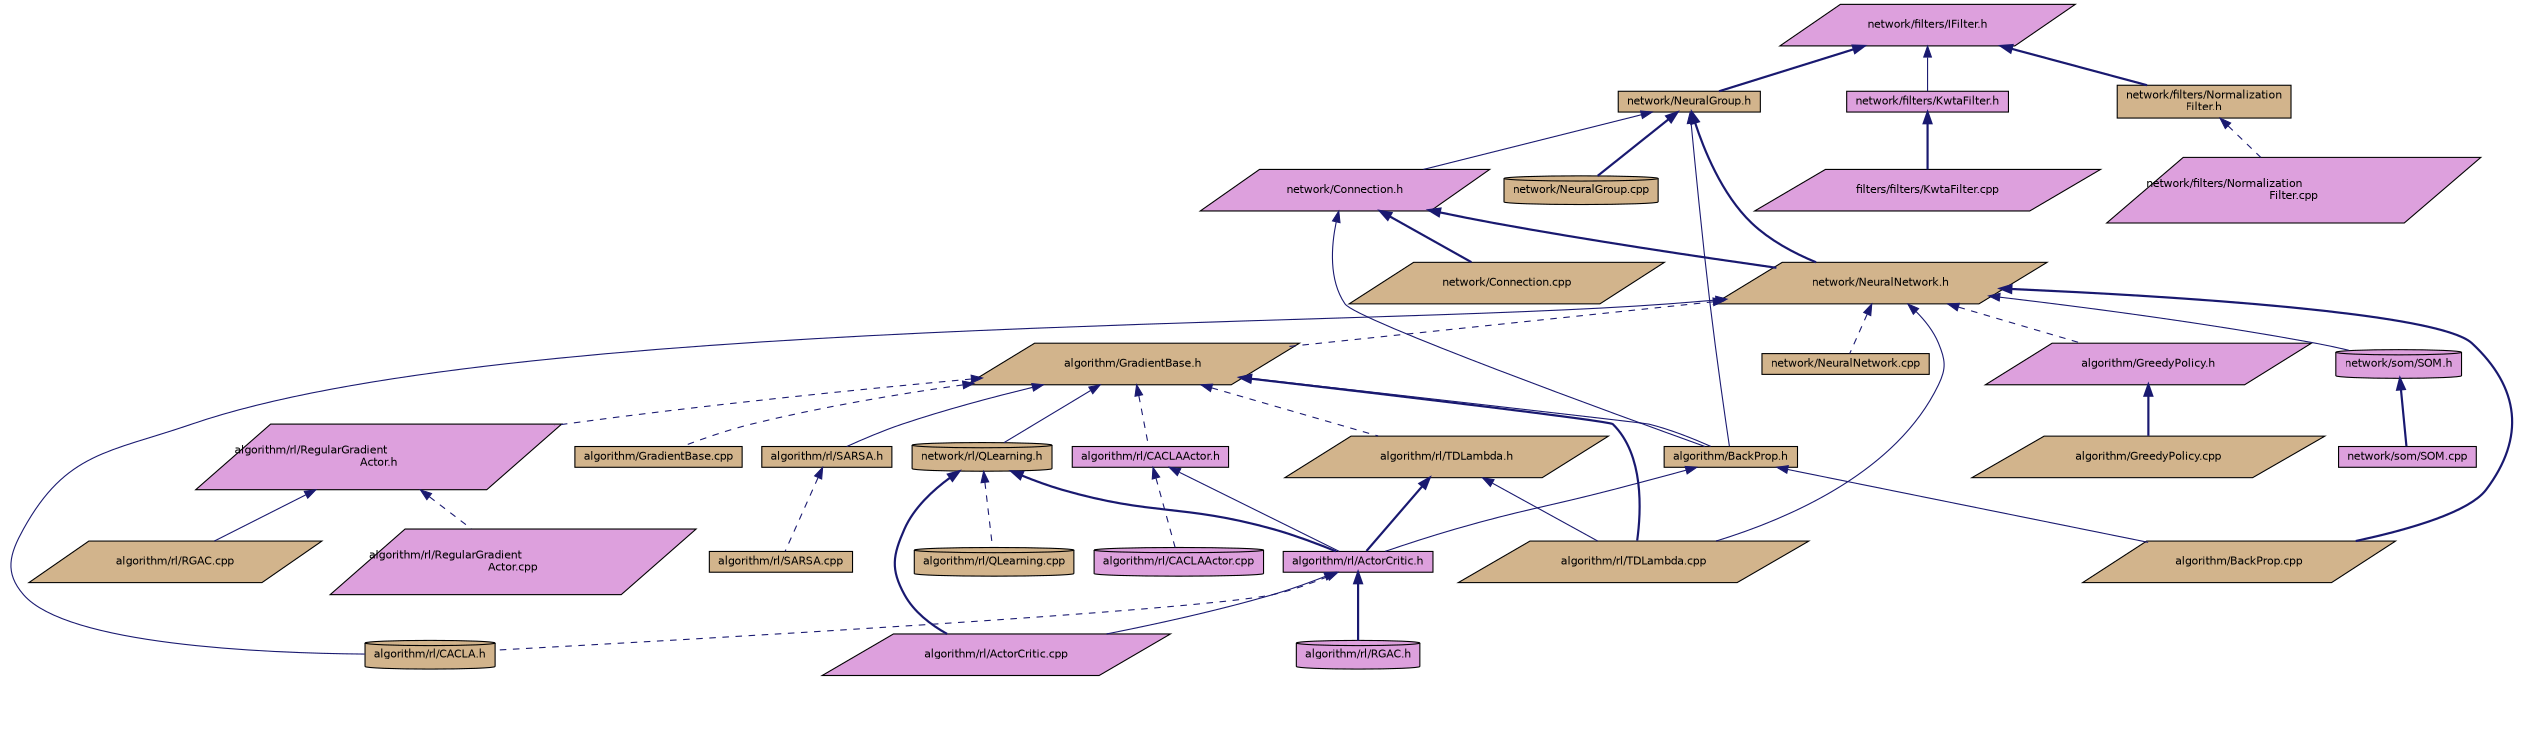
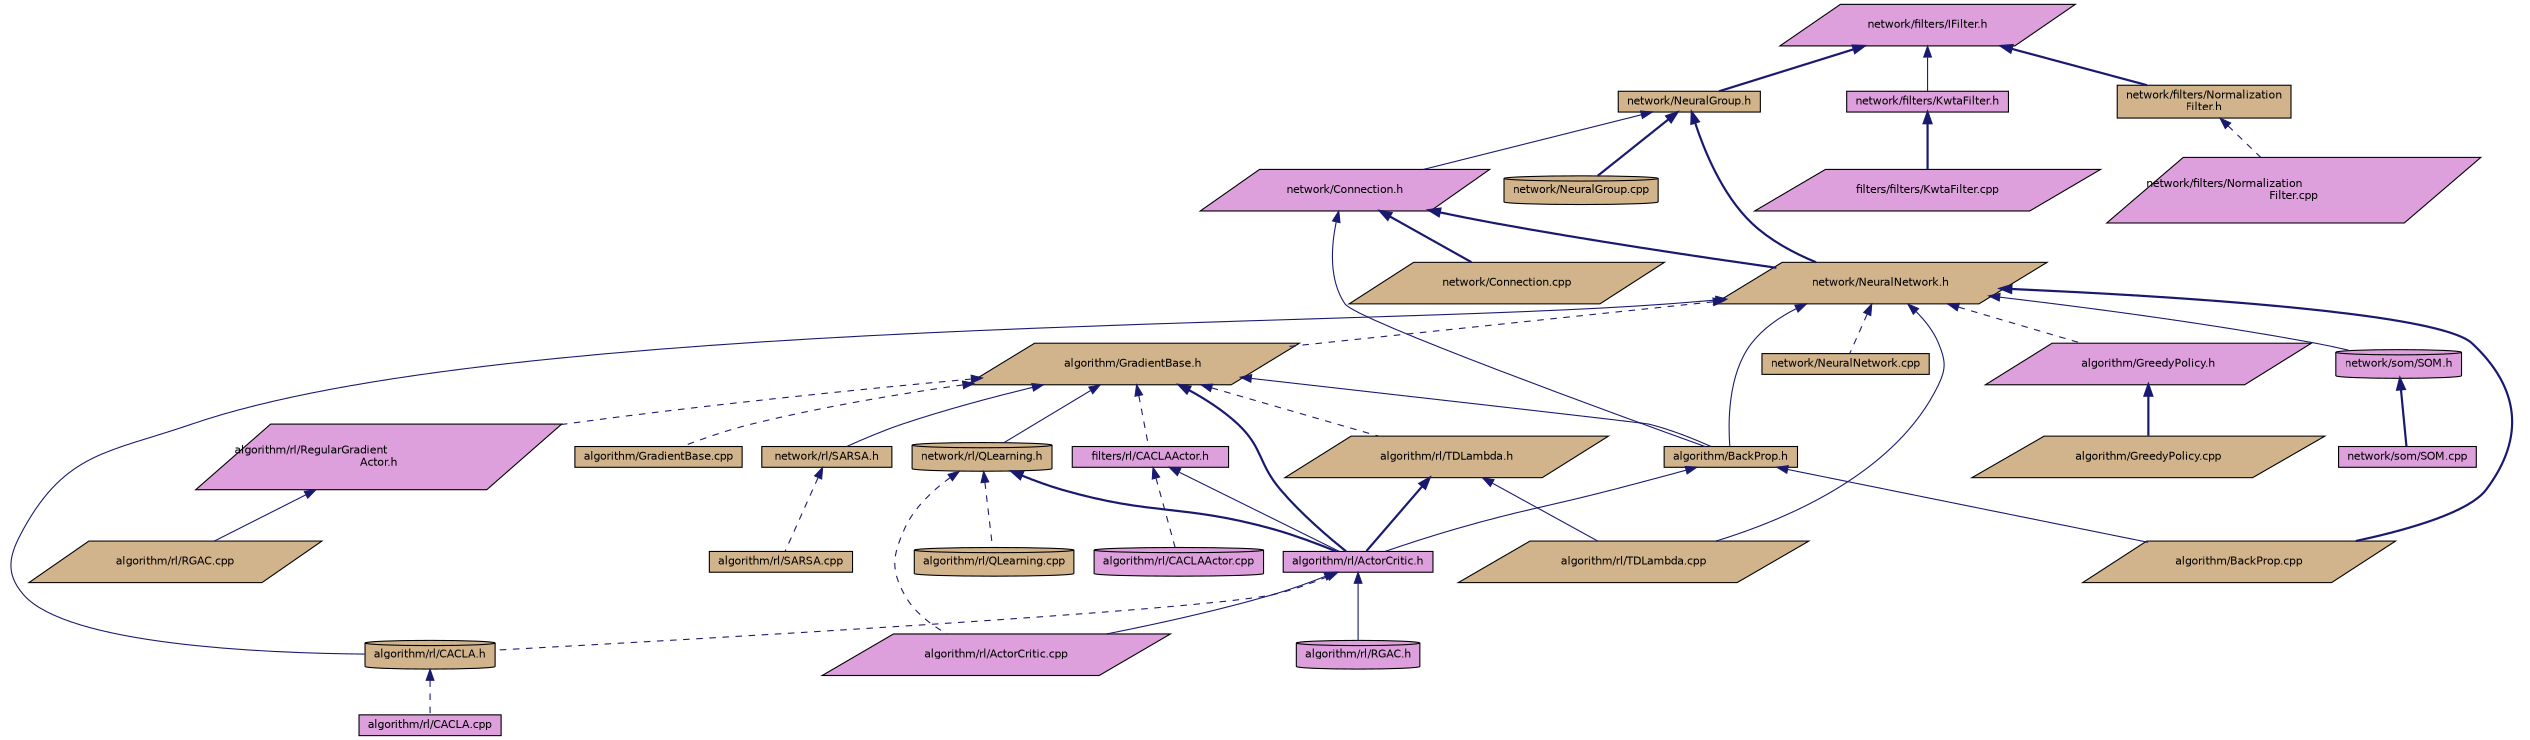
edge "algorithm/BackProp.h" -> "network/NeuralGroup.h": now "algorithm/BackProp.h" -> "network/NeuralNetwork.h"
edge "algorithm/rl/TDLambda.cpp" -> "algorithm/GradientBase.h": now "algorithm/rl/ActorCritic.h" -> "algorithm/GradientBase.h"
node "algorithm/rl/SARSA.h": label "algorithm/rl/SARSA.h" -> "network/rl/SARSA.h"
node "algorithm/rl/CACLAActor.h": label "algorithm/rl/CACLAActor.h" -> "filters/rl/CACLAActor.h"
edge "algorithm/rl/ActorCritic.cpp" -> "network/rl/QLearning.h": style bold -> dashed
node "algorithm/rl/RegularGradient Actor.cpp": removed
edge "algorithm/rl/RGAC.h" -> "algorithm/rl/ActorCritic.h": style bold -> solid
node "algorithm/rl/CACLA.cpp": added
